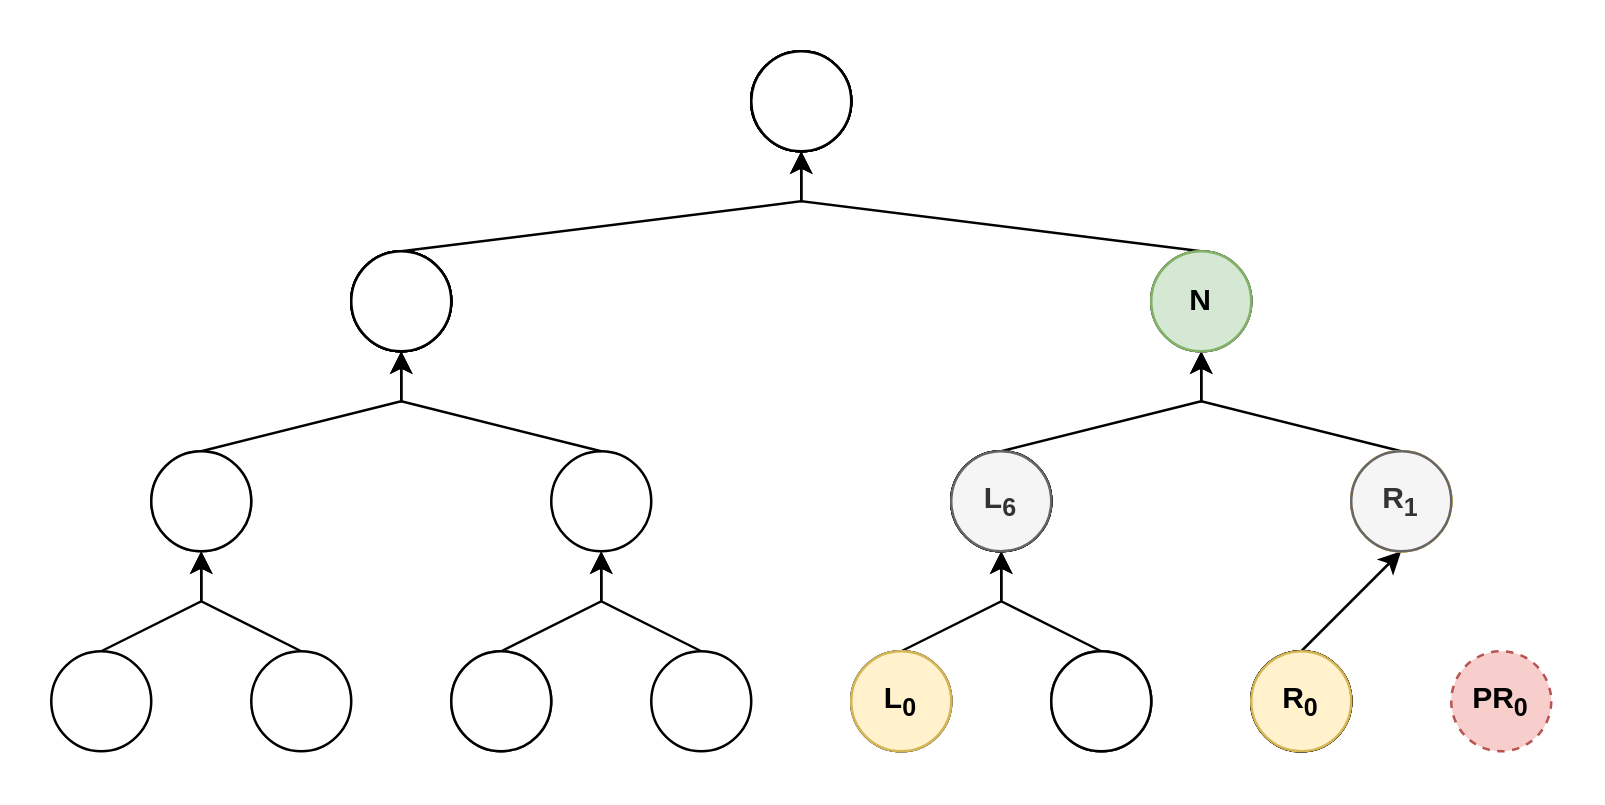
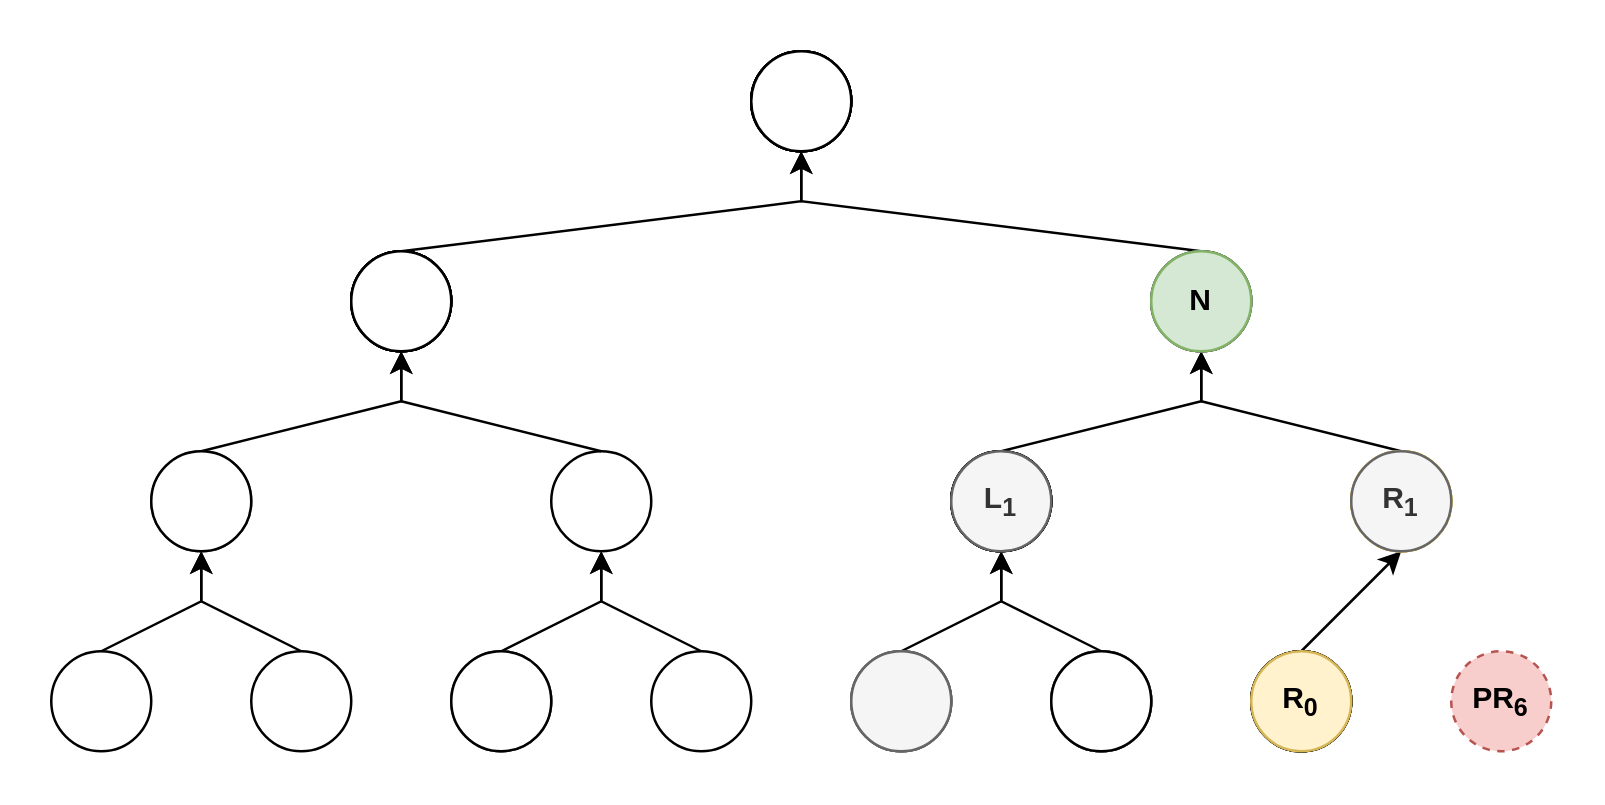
node "L6": label "L6" -> "L1"
node "L0": removed
node "PR0": label "PR0" -> "PR6"
